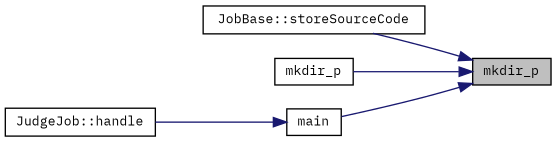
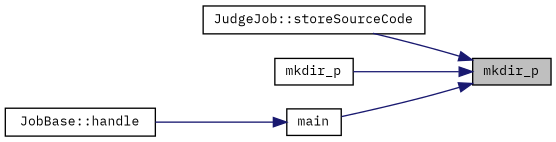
node "JobBase::storeSourceCode": label "JobBase::storeSourceCode" -> "JudgeJob::storeSourceCode"
node "JudgeJob::handle": label "JudgeJob::handle" -> "JobBase::handle"
